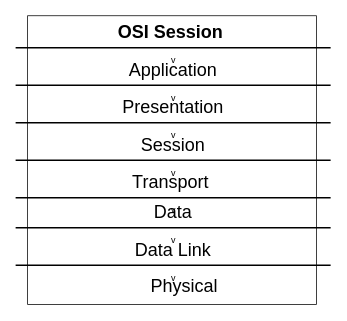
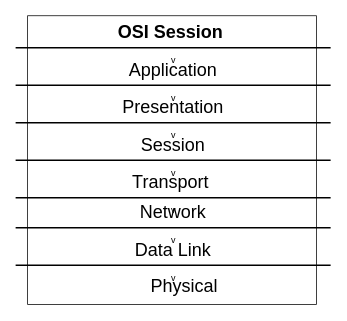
node "Data": label "Data" -> "Network"
